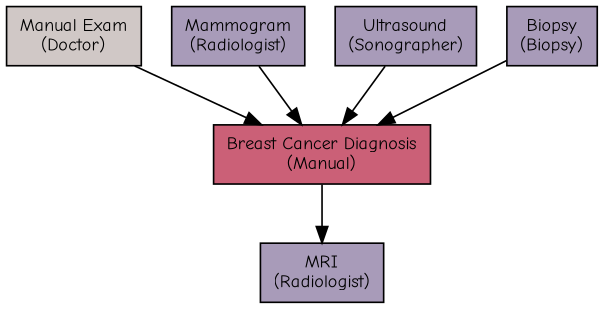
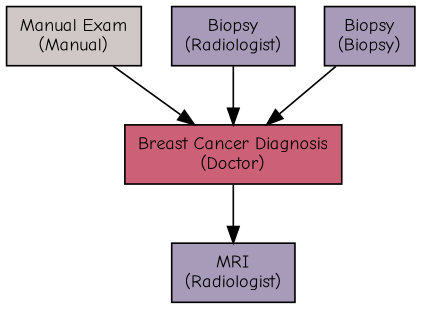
node "Manual Exam (Doctor)": label "Manual Exam (Doctor)" -> "Manual Exam (Manual)"
node "Mammogram (Radiologist)": label "Mammogram (Radiologist)" -> "Biopsy (Radiologist)"
node "Ultrasound (Sonographer)": removed
node "Breast Cancer Diagnosis (Manual)": label "Breast Cancer Diagnosis (Manual)" -> "Breast Cancer Diagnosis (Doctor)"
